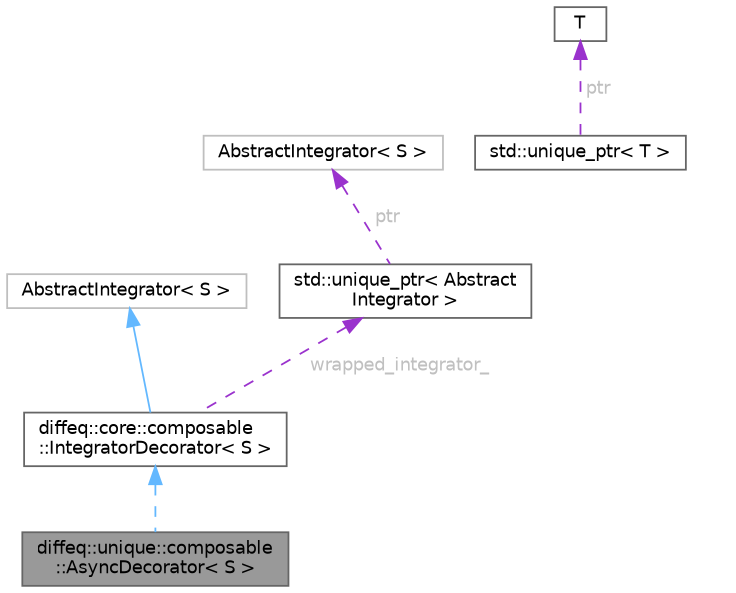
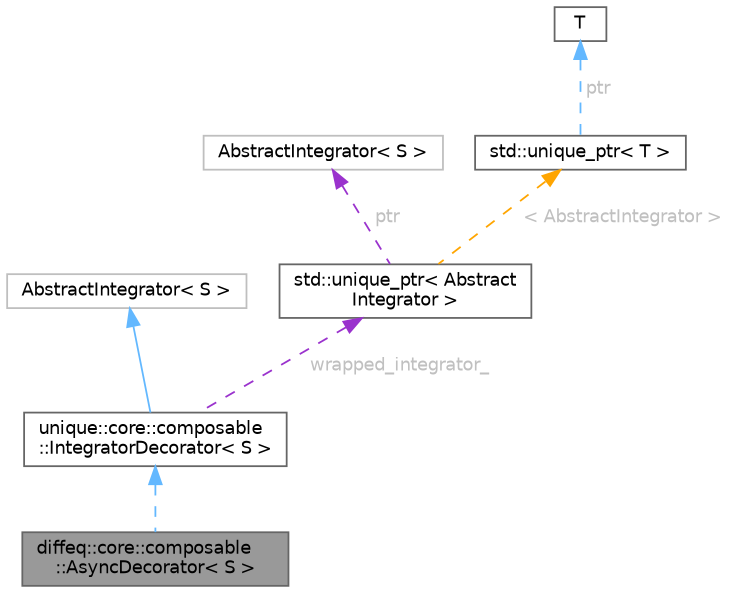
edge "std::unique_ptr< T >" -> "T": color darkorchid3 -> steelblue1
edge "std::unique_ptr< Abstract Integrator >" -> "std::unique_ptr< T >": added, label "< AbstractIntegrator >"
node "diffeq::core::composable ::IntegratorDecorator< S >": label "diffeq::core::composable ::IntegratorDecorator< S >" -> "unique::core::composable ::IntegratorDecorator< S >"
node "diffeq::unique::composable ::AsyncDecorator< S >": label "diffeq::unique::composable ::AsyncDecorator< S >" -> "diffeq::core::composable ::AsyncDecorator< S >"
